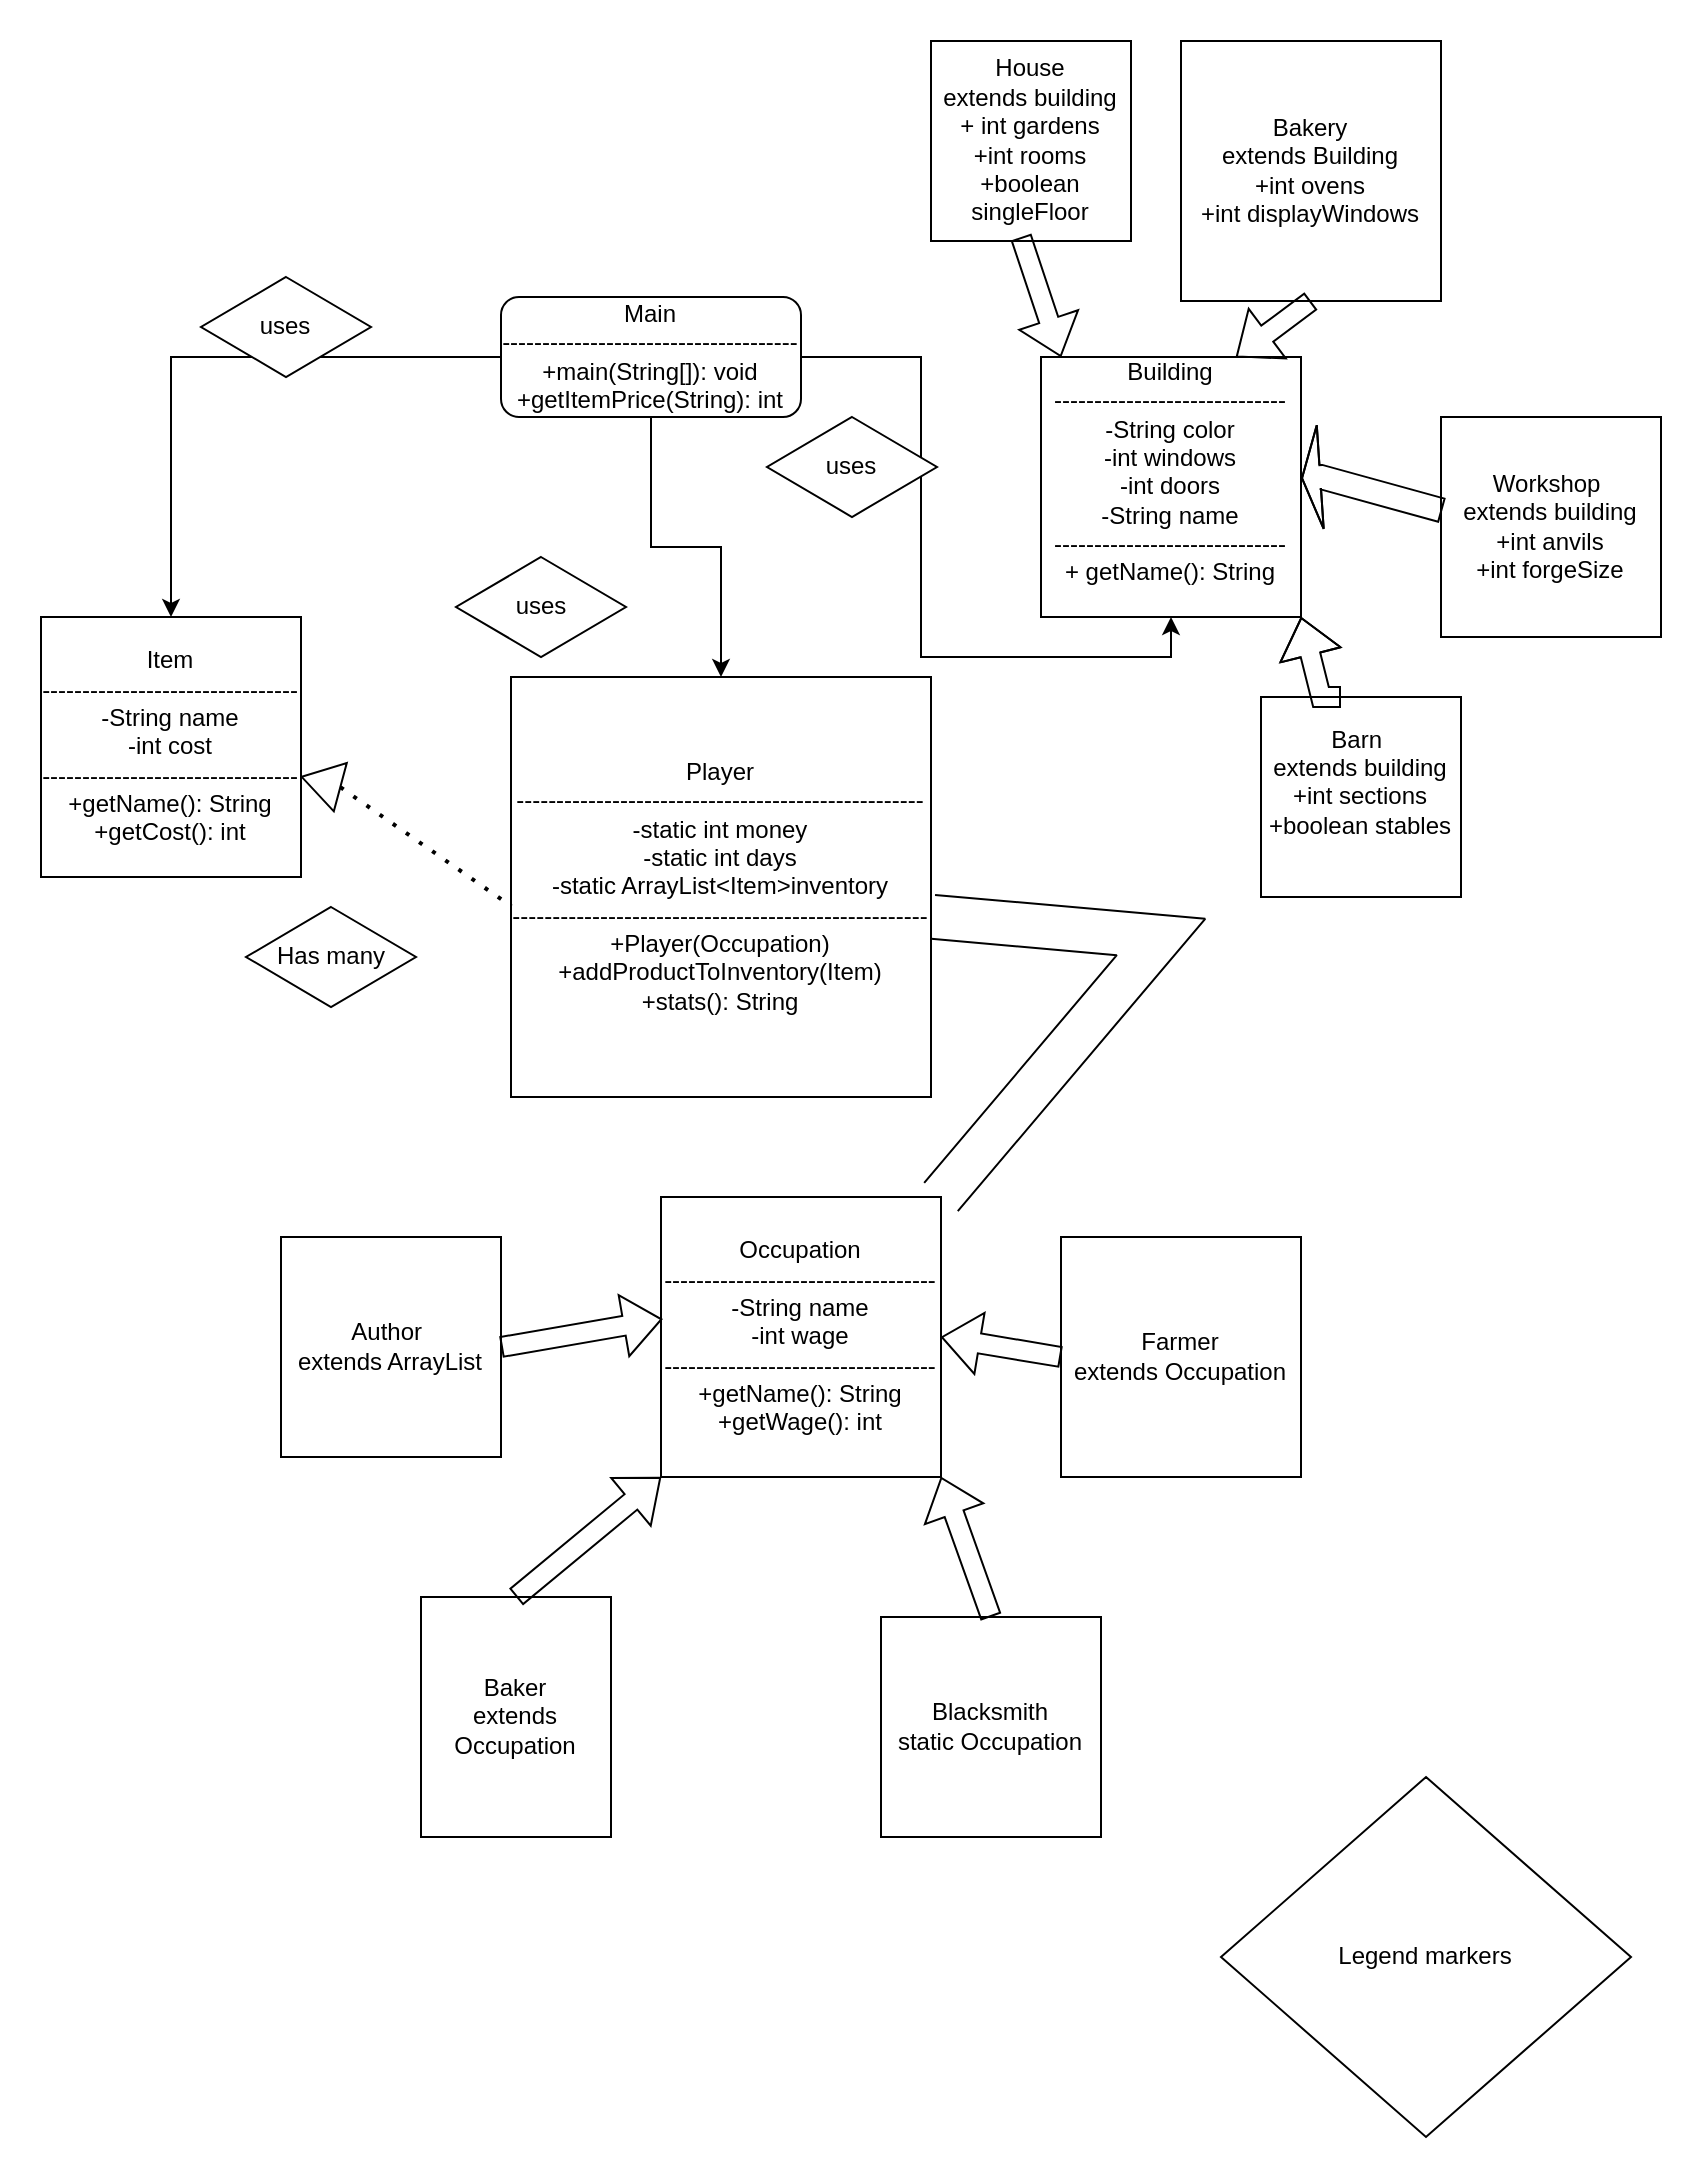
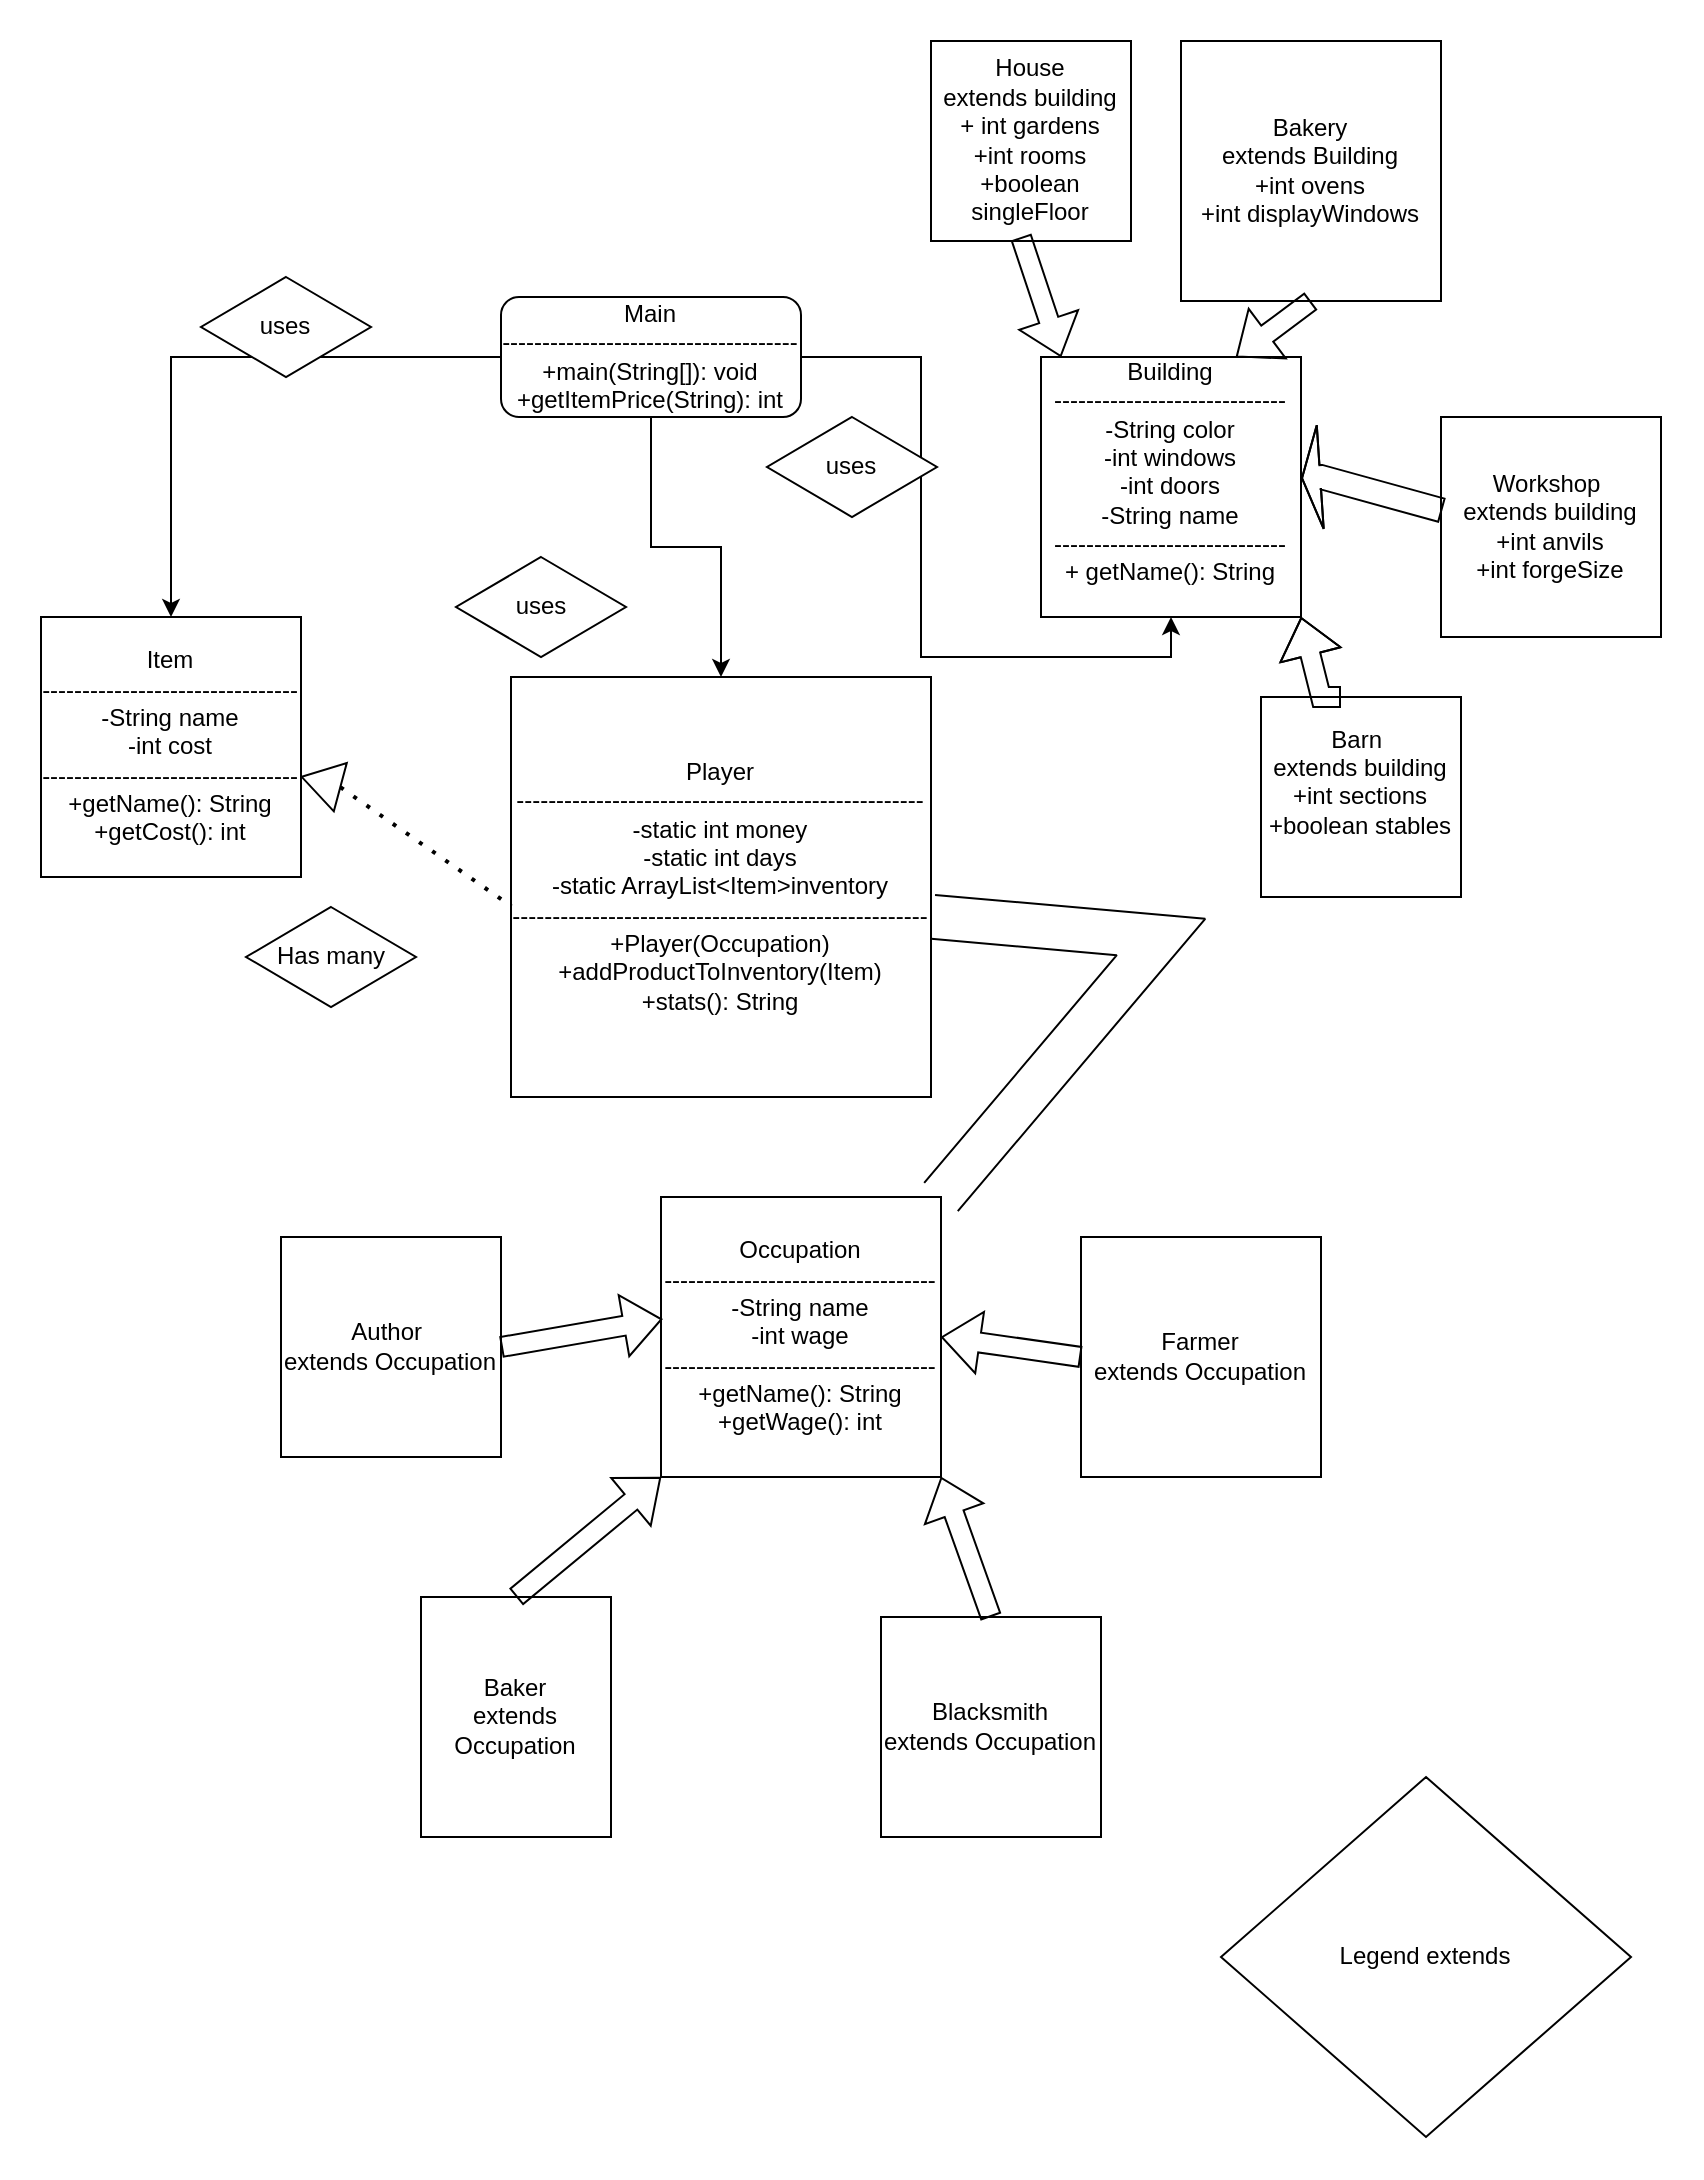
node "Author extends ArrayList": label "Author extends ArrayList" -> "Author extends Occupation"
node "Farmer extends Occupation": moved (1181, 1357) -> (1201, 1357)
node "Blacksmith static Occupation": label "Blacksmith static Occupation" -> "Blacksmith extends Occupation"
node "Legend markers": label "Legend markers" -> "Legend extends"
